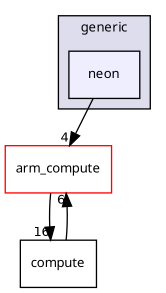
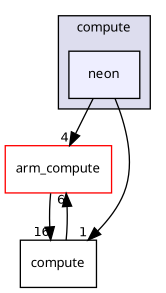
cluster "generic": label "generic" -> "compute"
edge "neon" -> "compute": added
